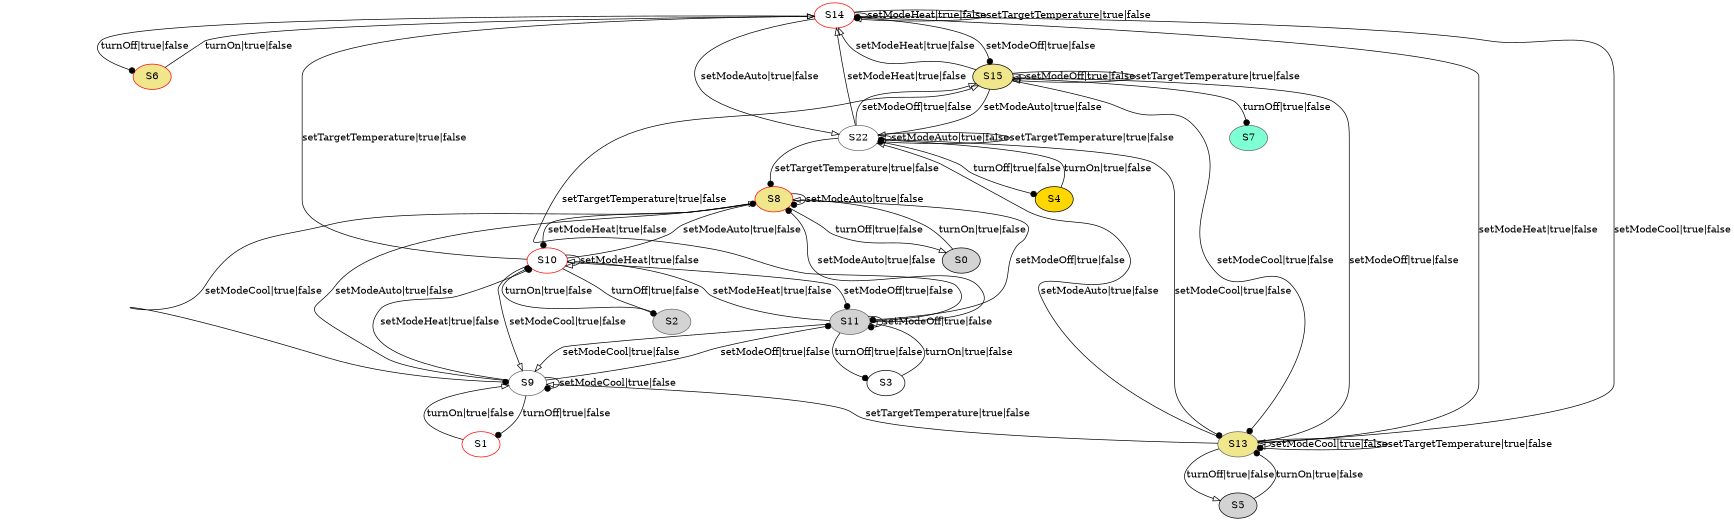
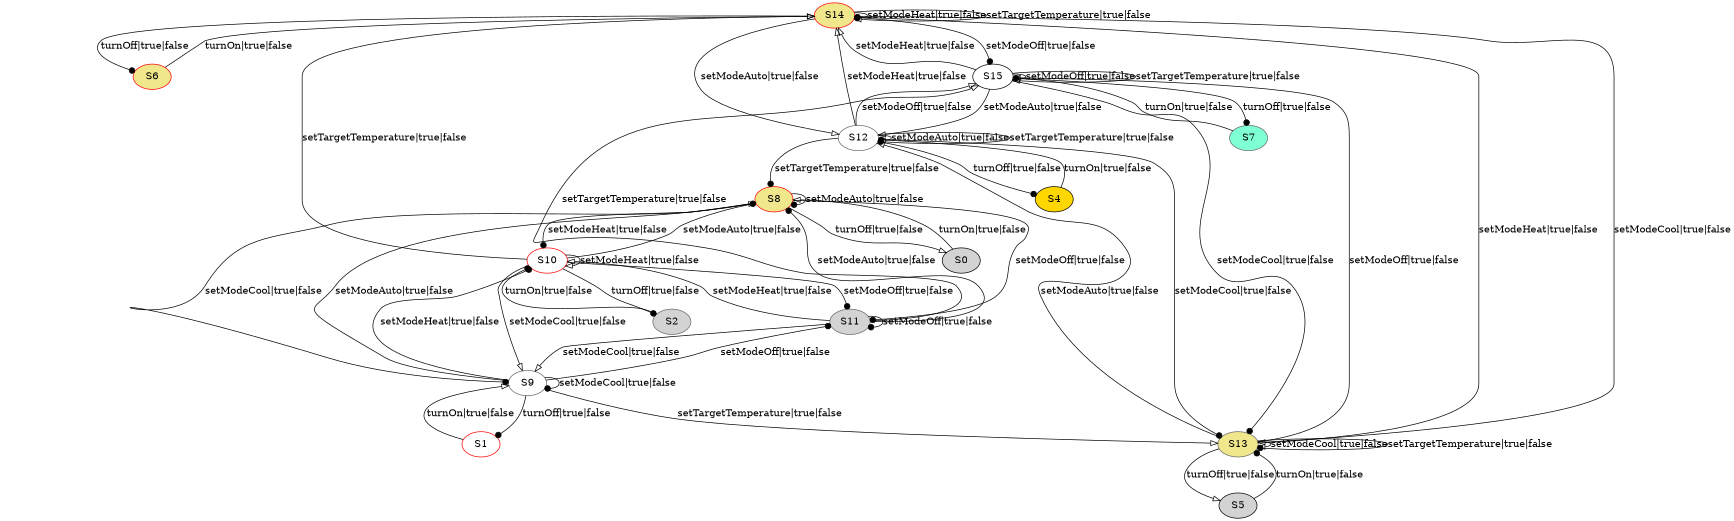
node "S14": fillcolor white -> khaki
node "S15": fillcolor khaki -> white
edge "S7" -> "S15": added, label "turnOn|true|false"
node "S22": label "S22" -> "S12"
node "S3": removed
edge "S13" -> "S9": reversed
